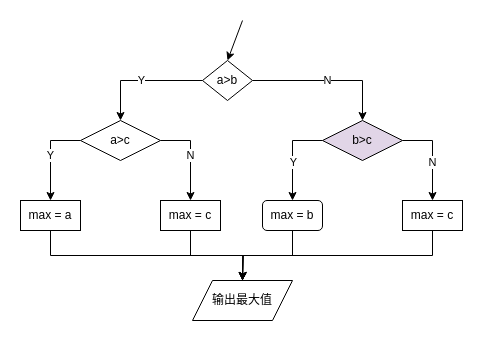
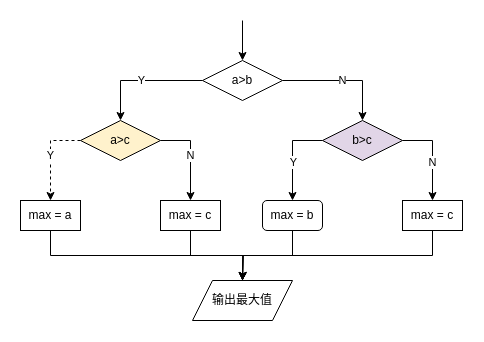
node "a>b": size 50x40 -> 80x40
edge "a>c" -> "max = a": style solid -> dashed
node "a>c": fillcolor #ffffff -> #fff2cc
